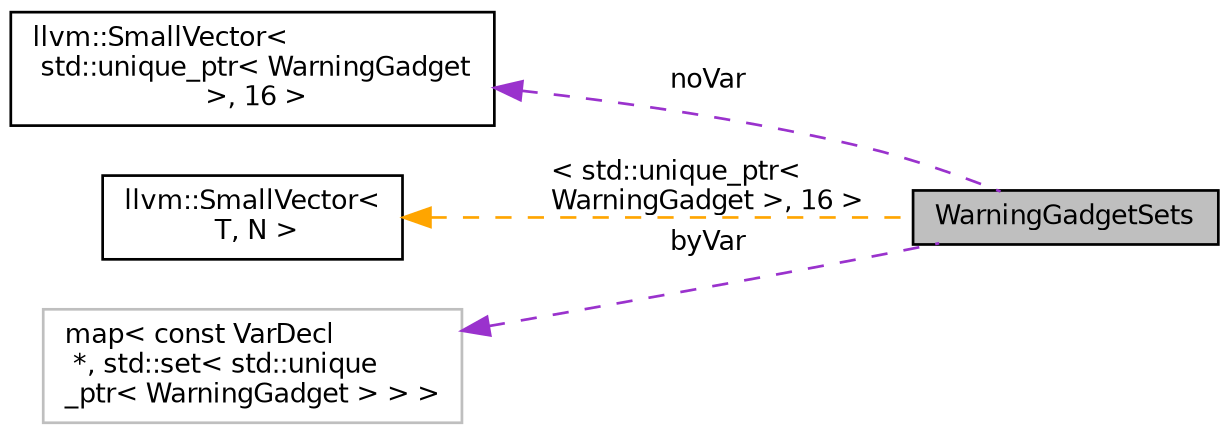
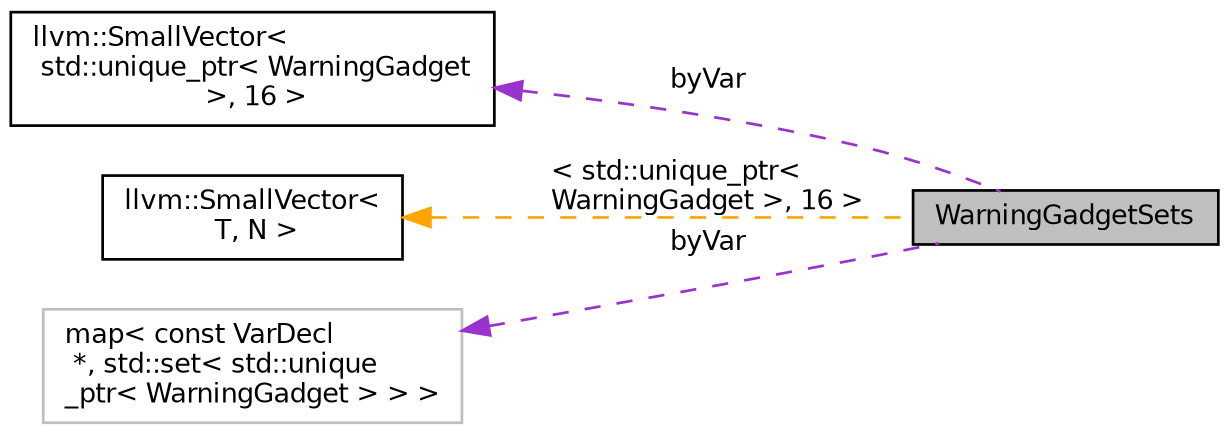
edge "WarningGadgetSets" -> "llvm::SmallVector< std::unique_ptr< WarningGadget >, 16 >": label " noVar" -> " byVar"
